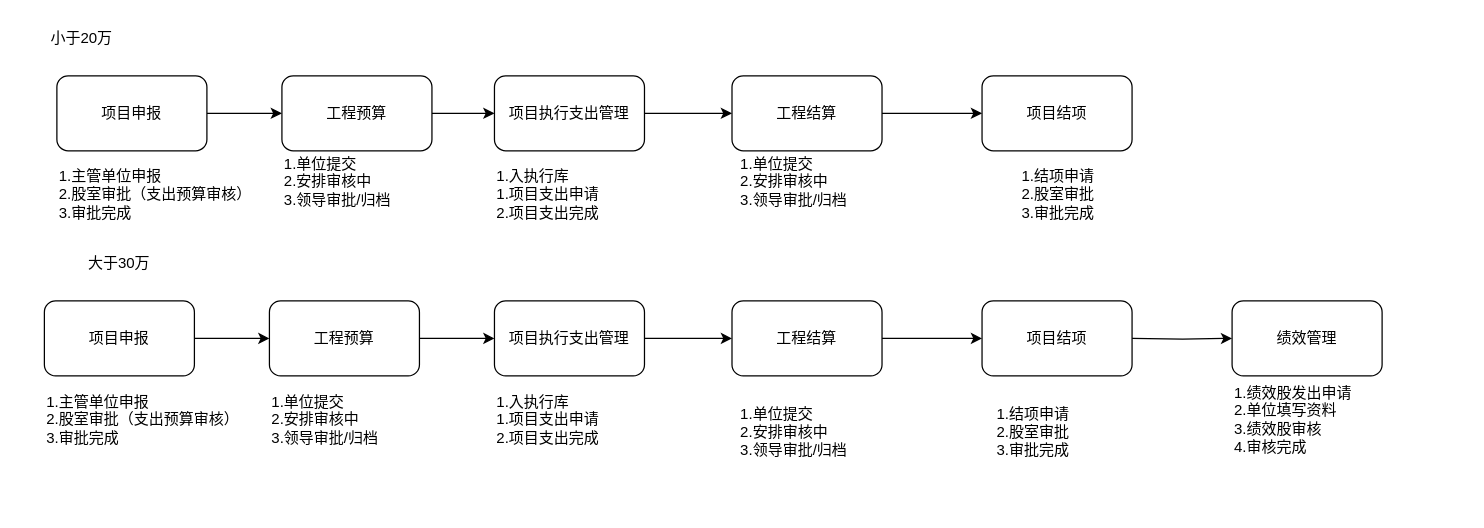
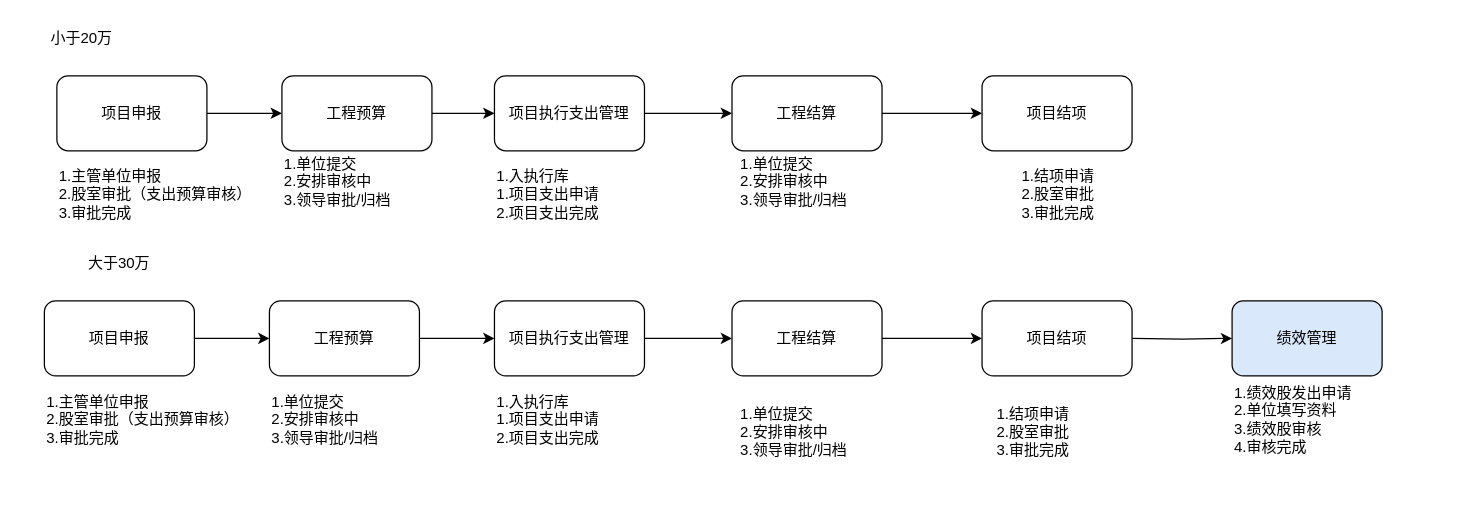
node "绩效管理": fillcolor #ffffff -> #dae8fc
